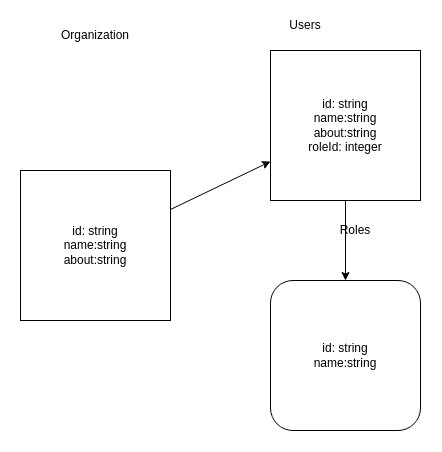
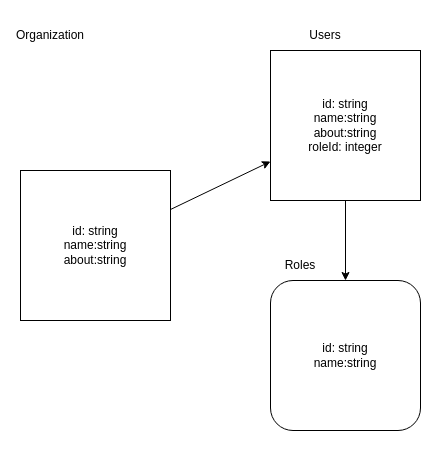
node "Users": moved (306, 26) -> (326, 36)
node "Organization": moved (96, 36) -> (51, 36)
node "Roles": moved (356, 231) -> (301, 266)
